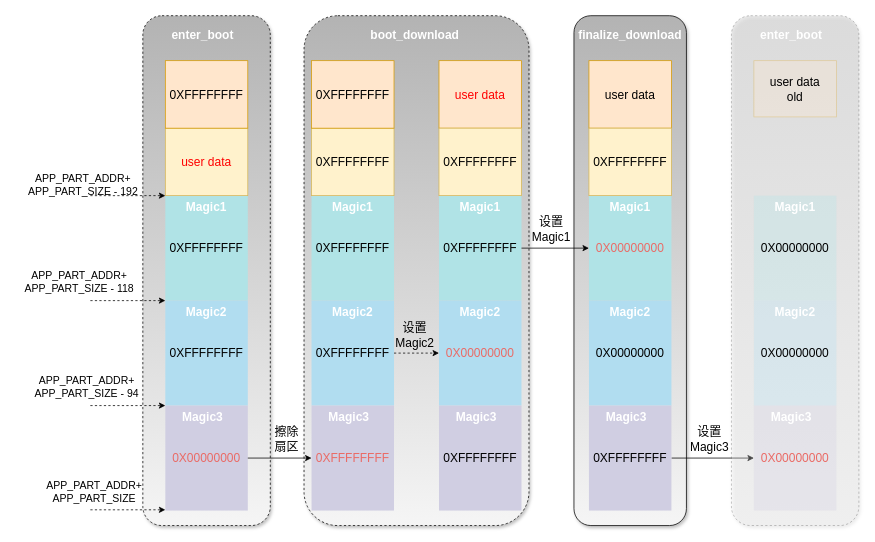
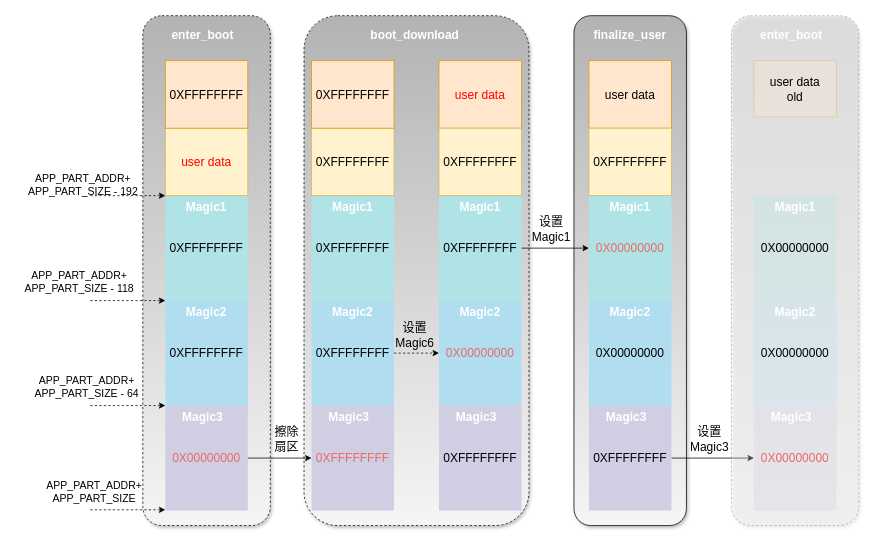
node "finalize_download": label "finalize_download" -> "finalize_user"
node "设置Magic2": label "设置Magic2" -> "设置Magic6"
node "APP_PART_ADDR+ APP_PART_SIZE - 94": label "APP_PART_ADDR+ APP_PART_SIZE - 94" -> "APP_PART_ADDR+ APP_PART_SIZE - 64"
